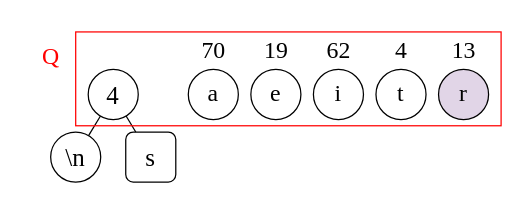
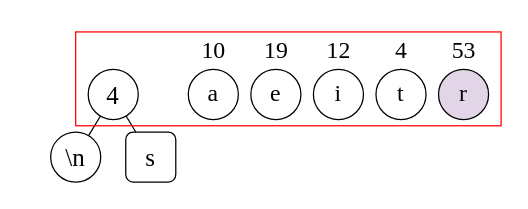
node "70": label "70" -> "10"
node "62": label "62" -> "12"
node "13": label "13" -> "53"
node "Q": removed
